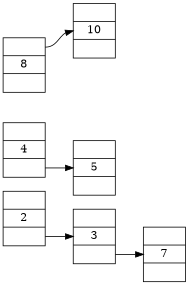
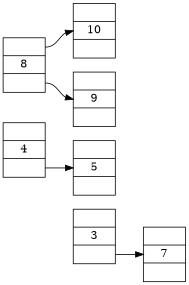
node "9": added
node "2": removed
